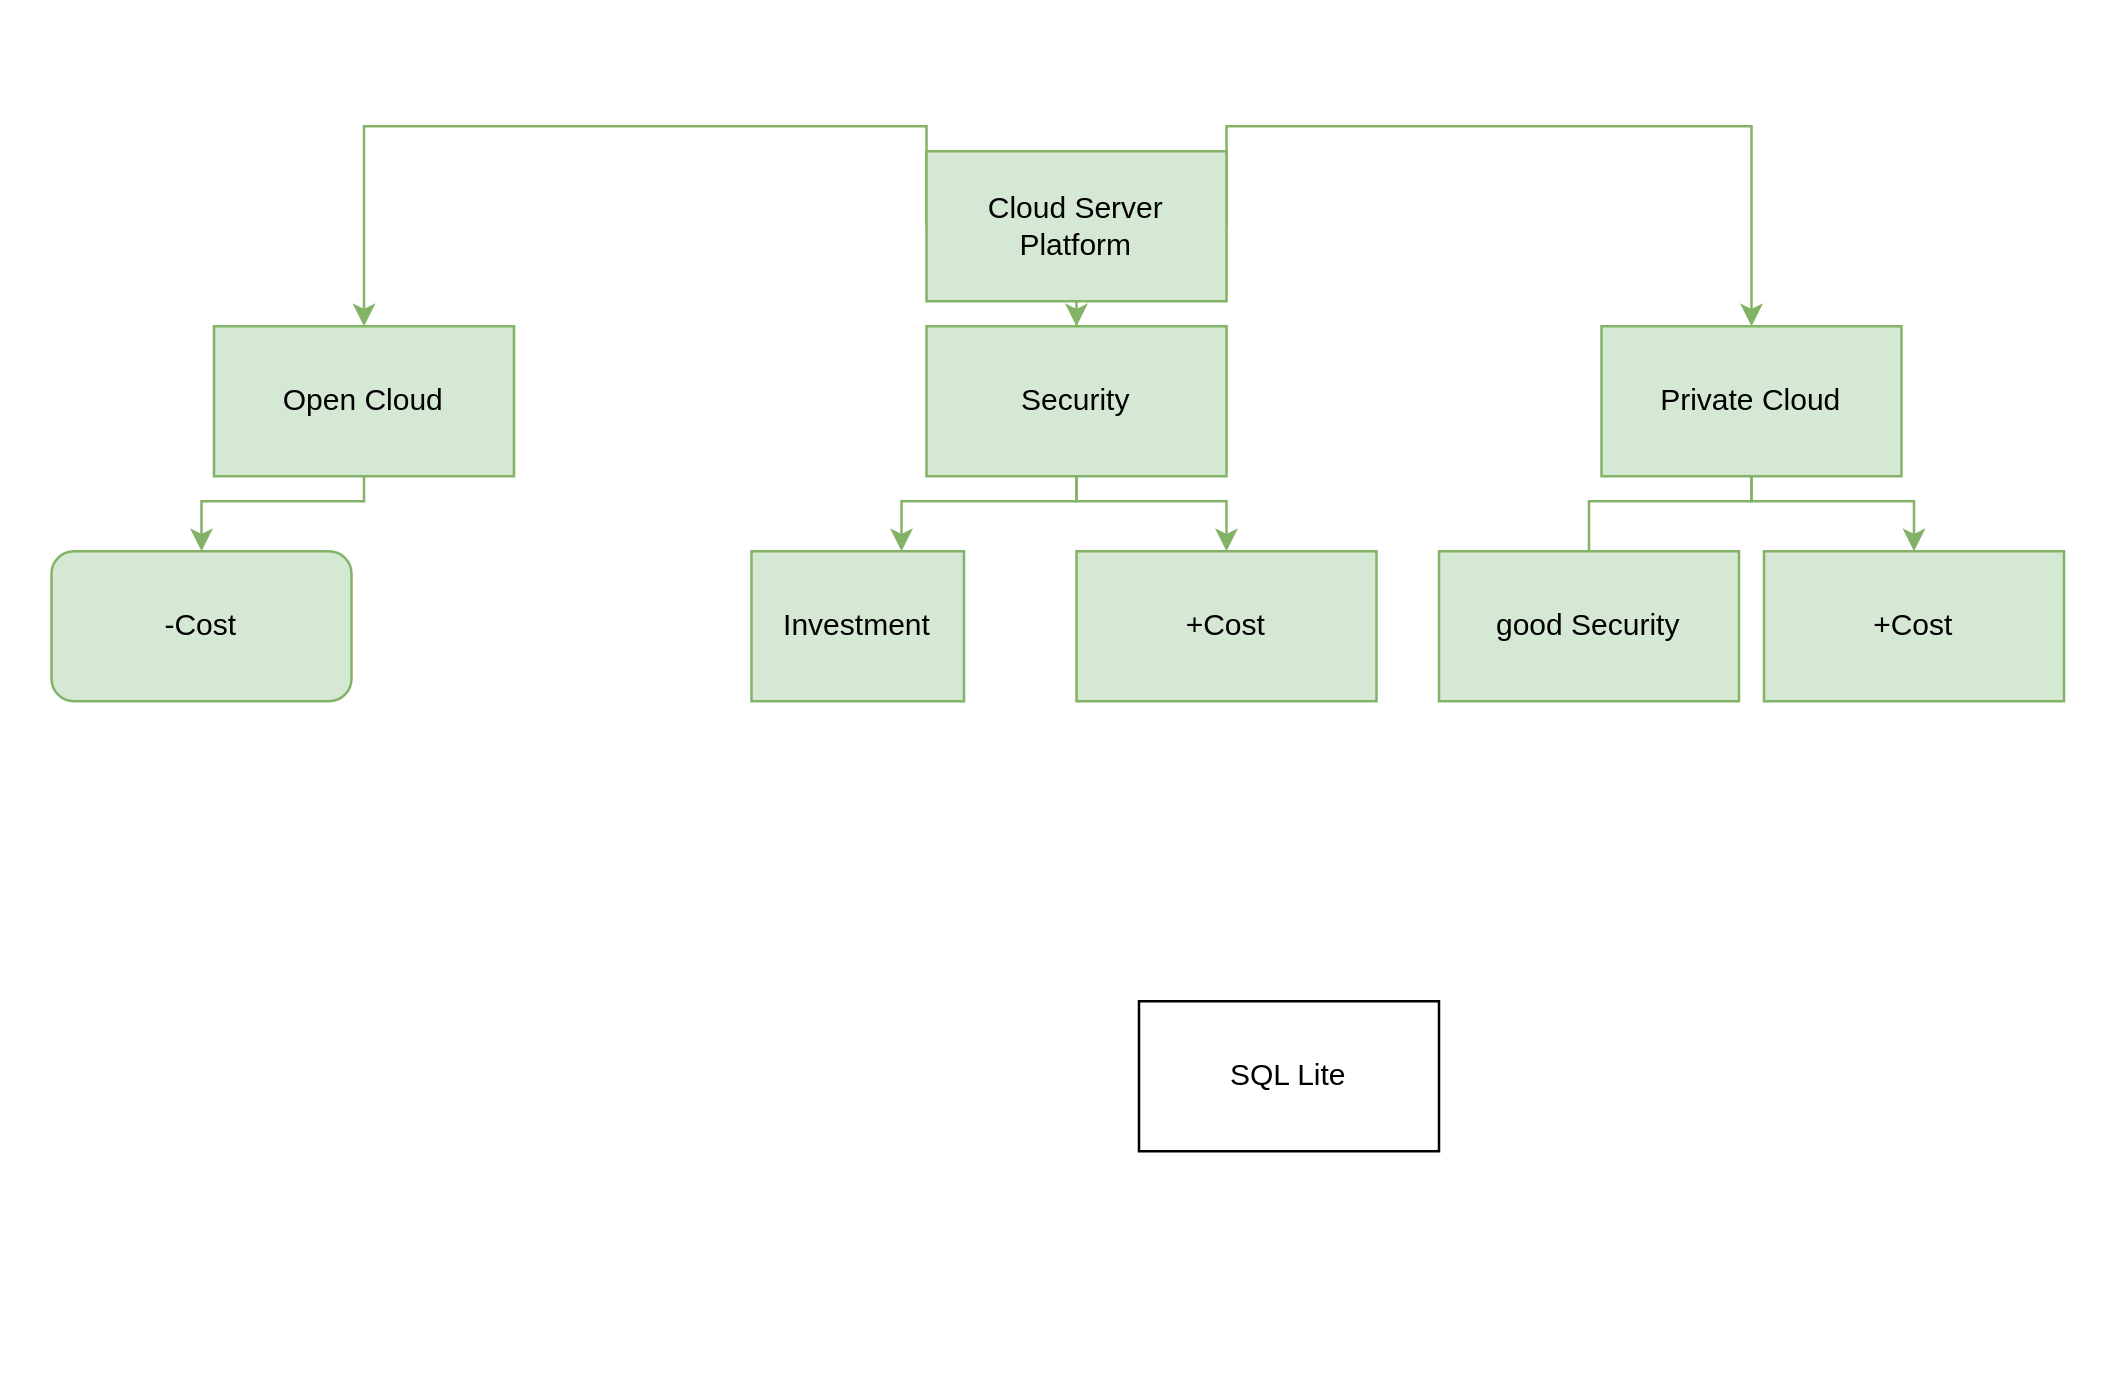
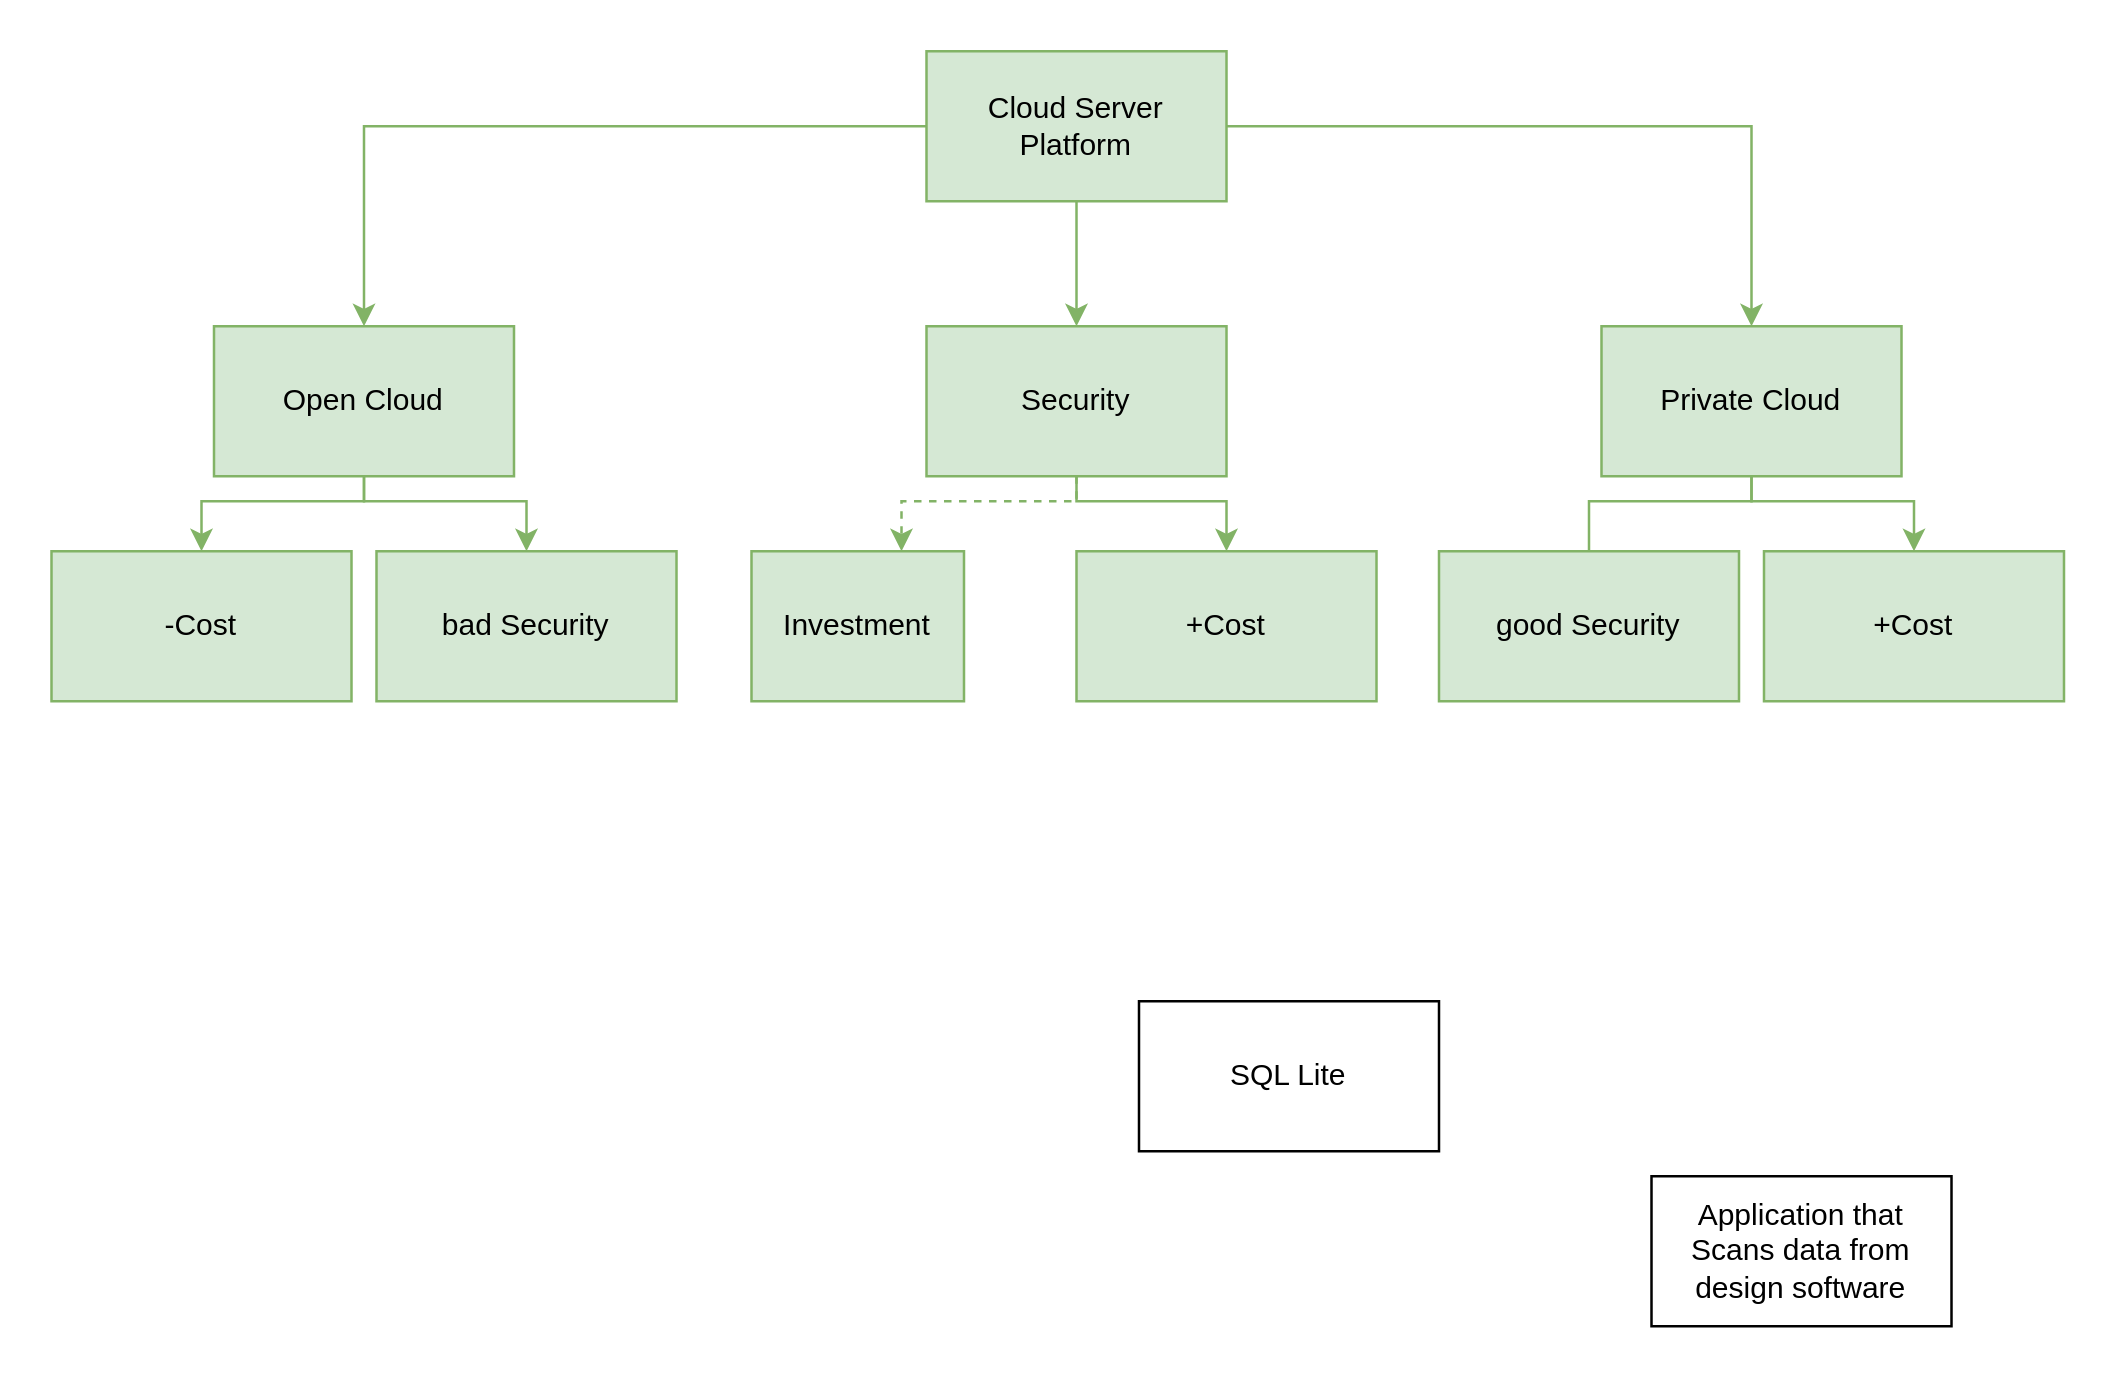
node "Cloud Server Platform": moved (1076, 226) -> (1076, 126)
edge "Open Cloud" -> "bad Security": added
edge "Security" -> "Investment": style solid -> dashed
node "-Cost": shape rounded rectangle -> rectangle
node "bad Security": added
node "Application that Scans data from design software": added
